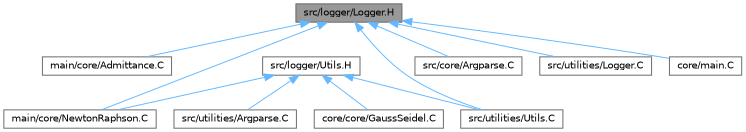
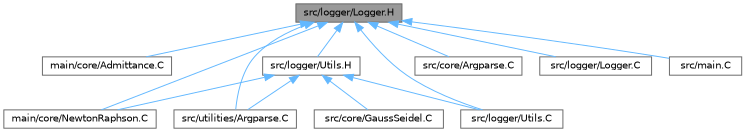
edge "src/logger/Utils.H" -> "src/logger/Logger.H": added
edge "src/utilities/Argparse.C" -> "src/logger/Logger.H": added
node "src/utilities/Logger.C": label "src/utilities/Logger.C" -> "src/logger/Logger.C"
node "core/main.C": label "core/main.C" -> "src/main.C"
node "core/core/GaussSeidel.C": label "core/core/GaussSeidel.C" -> "src/core/GaussSeidel.C"
node "src/utilities/Utils.C": label "src/utilities/Utils.C" -> "src/logger/Utils.C"
